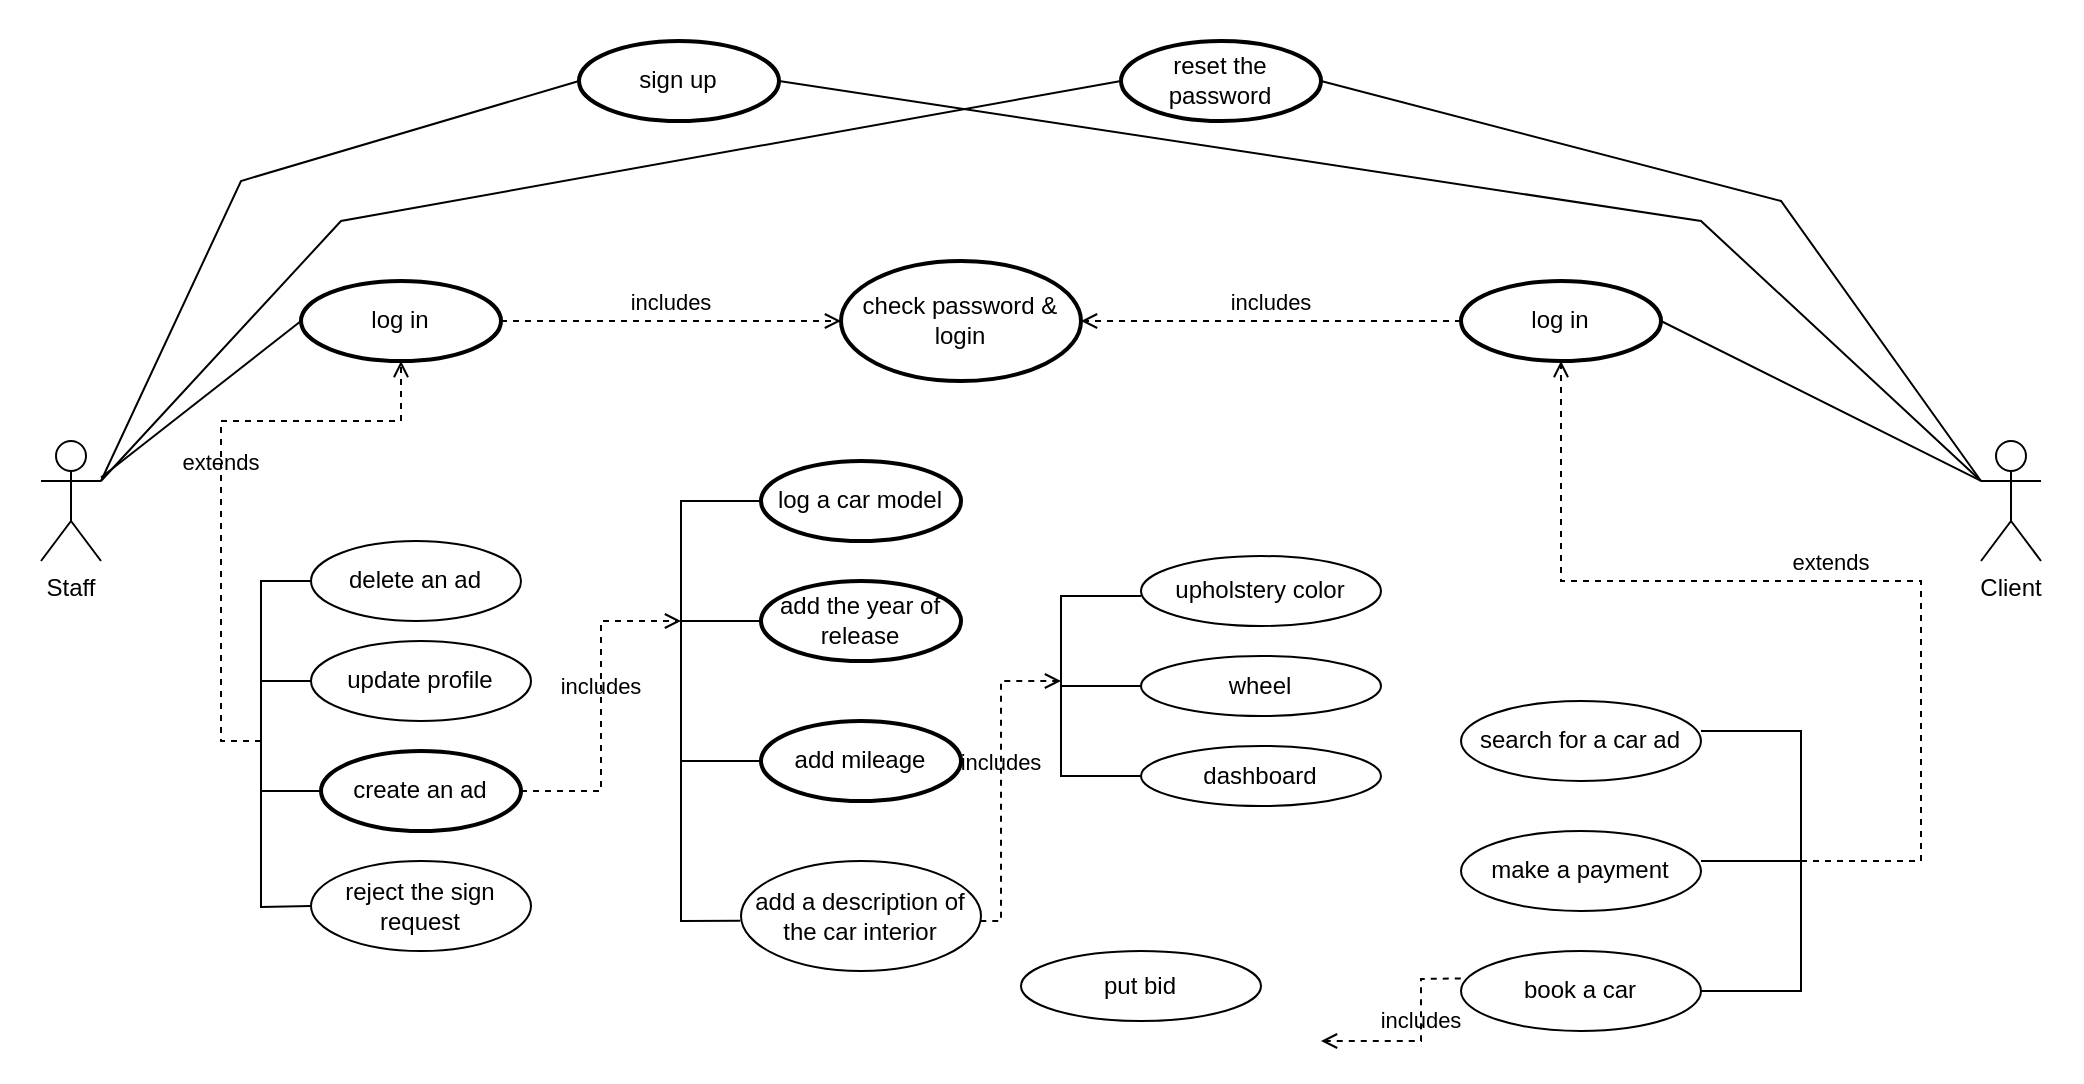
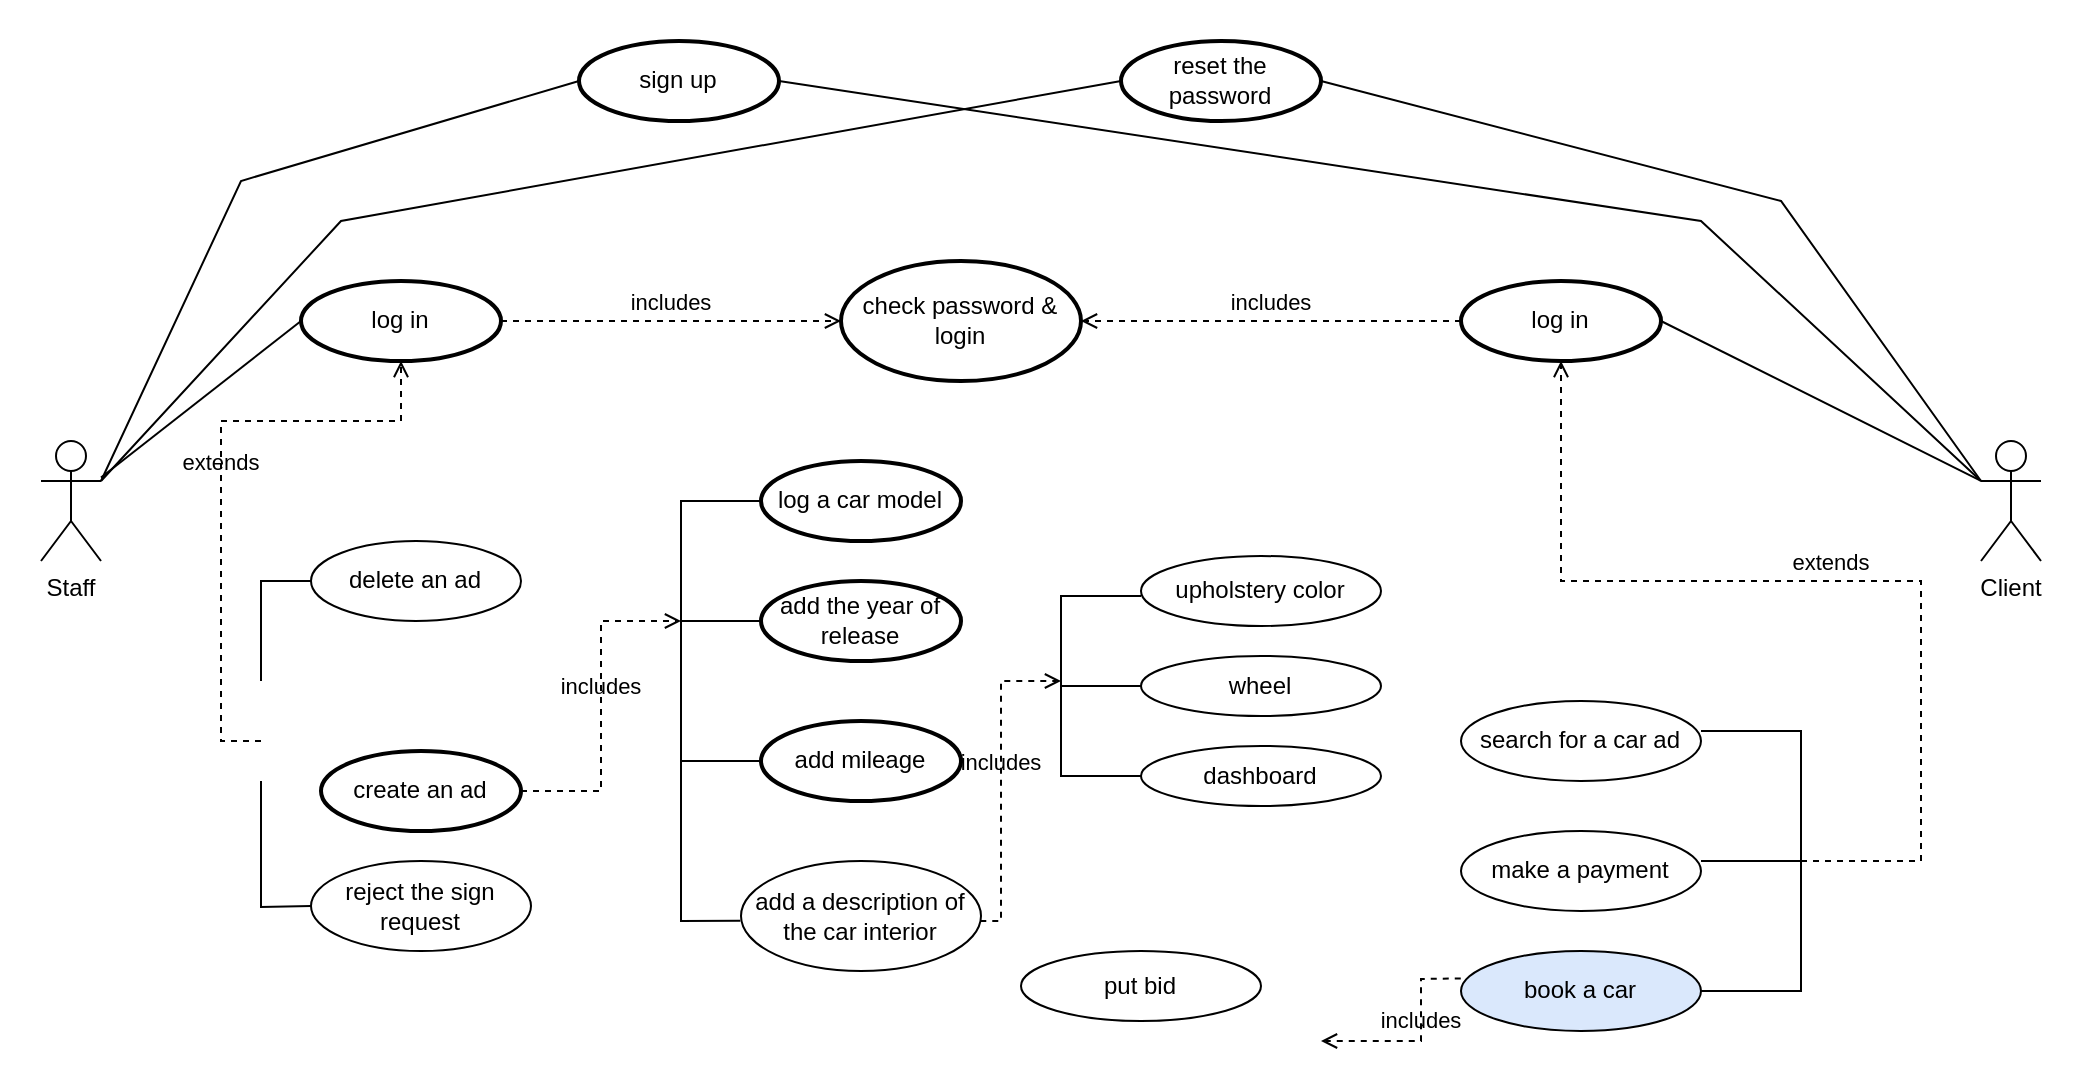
node "update profile": removed
edge "update profile" -- "create an ad": removed
node "book a car": fillcolor #ffffff -> #dae8fc
